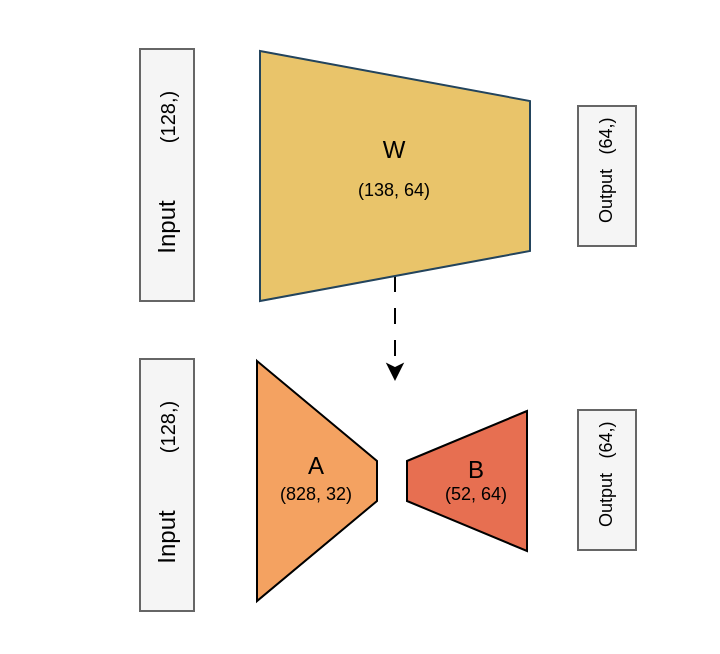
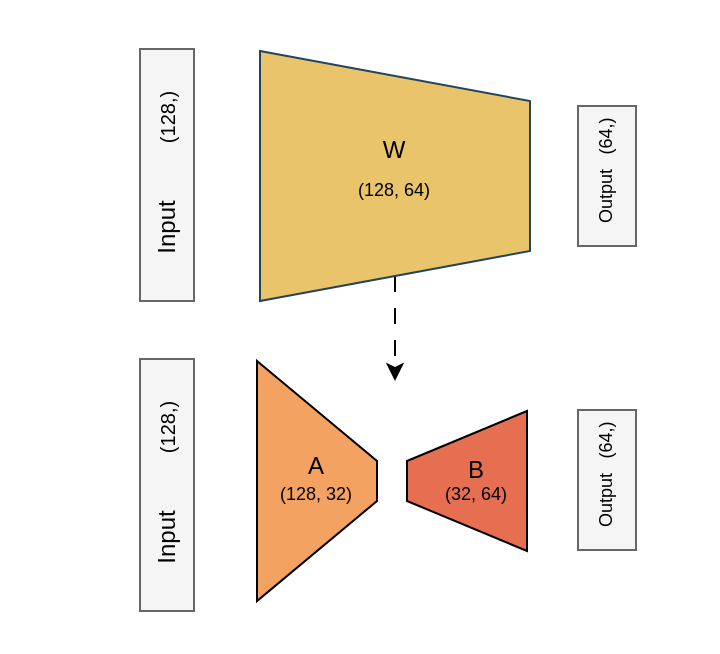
node "(138, 64)": label "(138, 64)" -> "(128, 64)"
node "(828, 32)": label "(828, 32)" -> "(128, 32)"
node "(52, 64)": label "(52, 64)" -> "(32, 64)"
